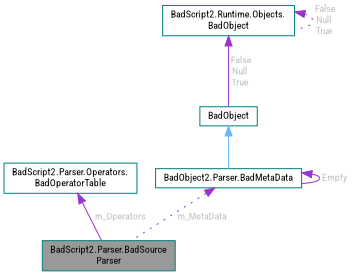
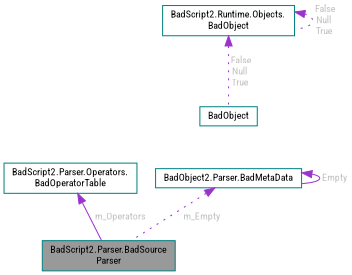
edge "BadObject" -> "BadScript2.Runtime.Objects. BadObject": style solid -> dotted
edge "BadObject2.Parser.BadMetaData" -> "BadObject": removed
edge "BadScript2.Parser.BadSource Parser" -> "BadObject2.Parser.BadMetaData": label " m_MetaData" -> " m_Empty"
